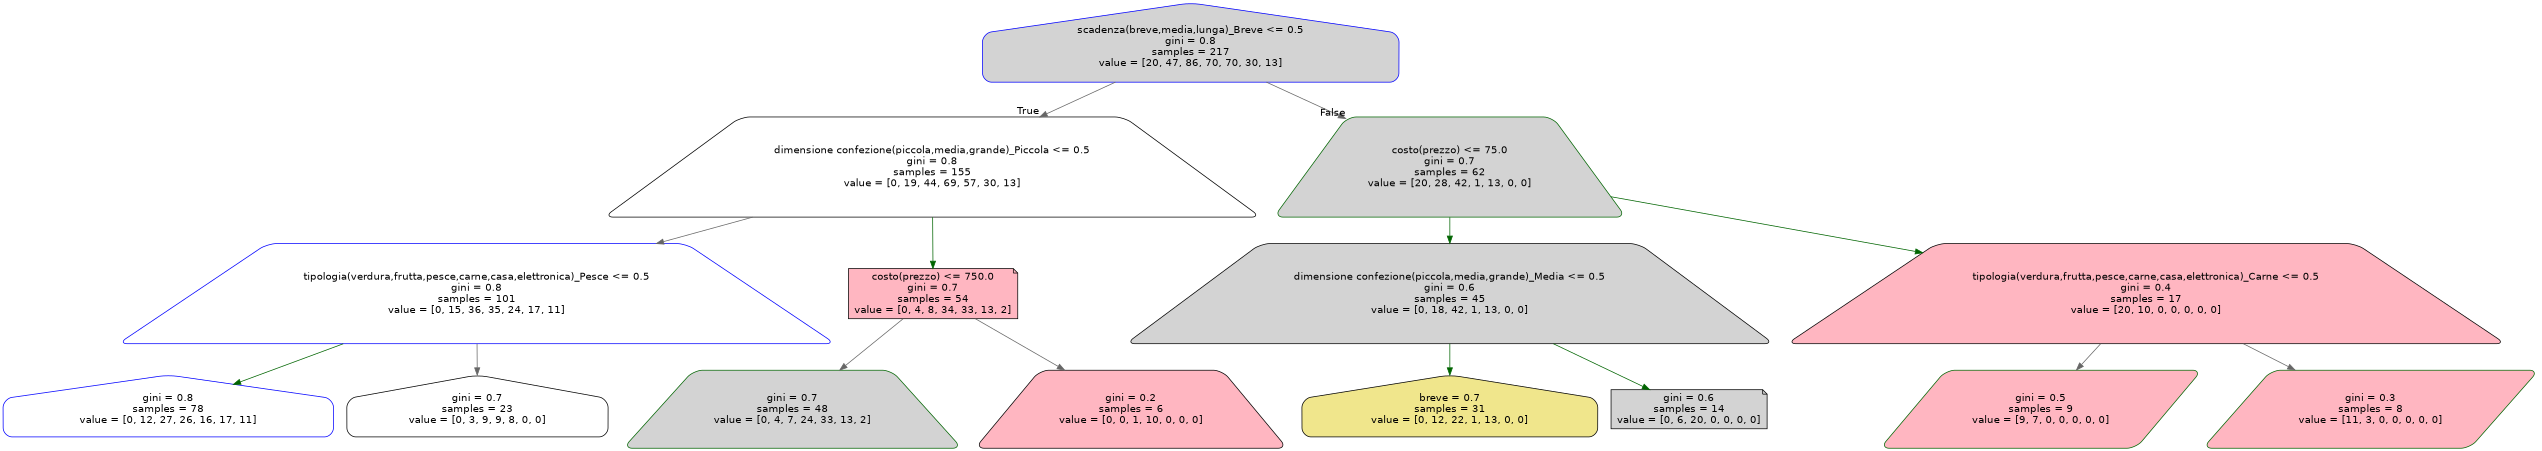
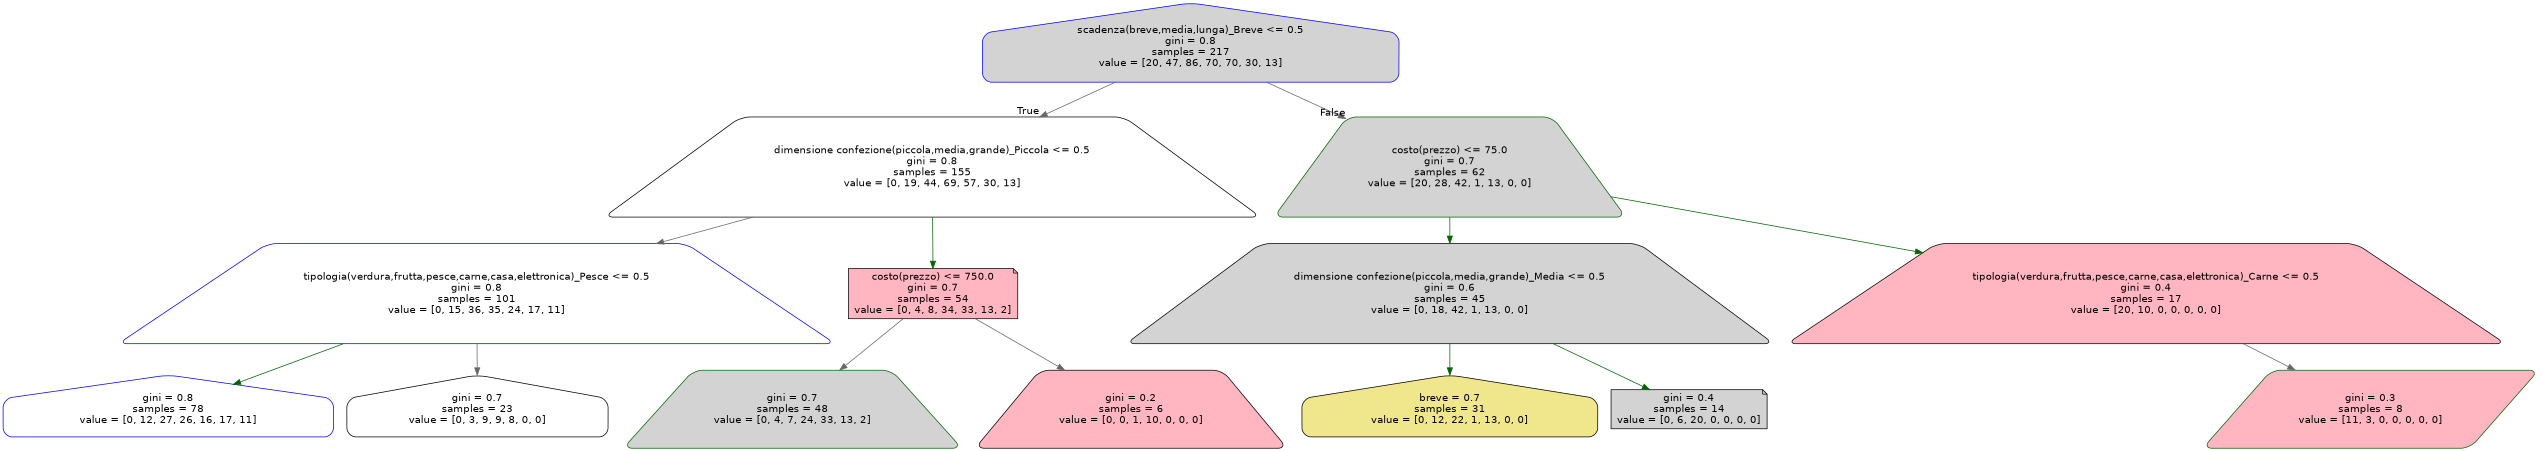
node "gini = 0.6 samples = 14 value = [0, 6, 20, 0, 0, 0, 0]": label "gini = 0.6 samples = 14 value = [0, 6, 20, 0, 0, 0, 0]" -> "gini = 0.4 samples = 14 value = [0, 6, 20, 0, 0, 0, 0]"
node "gini = 0.5 samples = 9 value = [9, 7, 0, 0, 0, 0, 0]": removed
